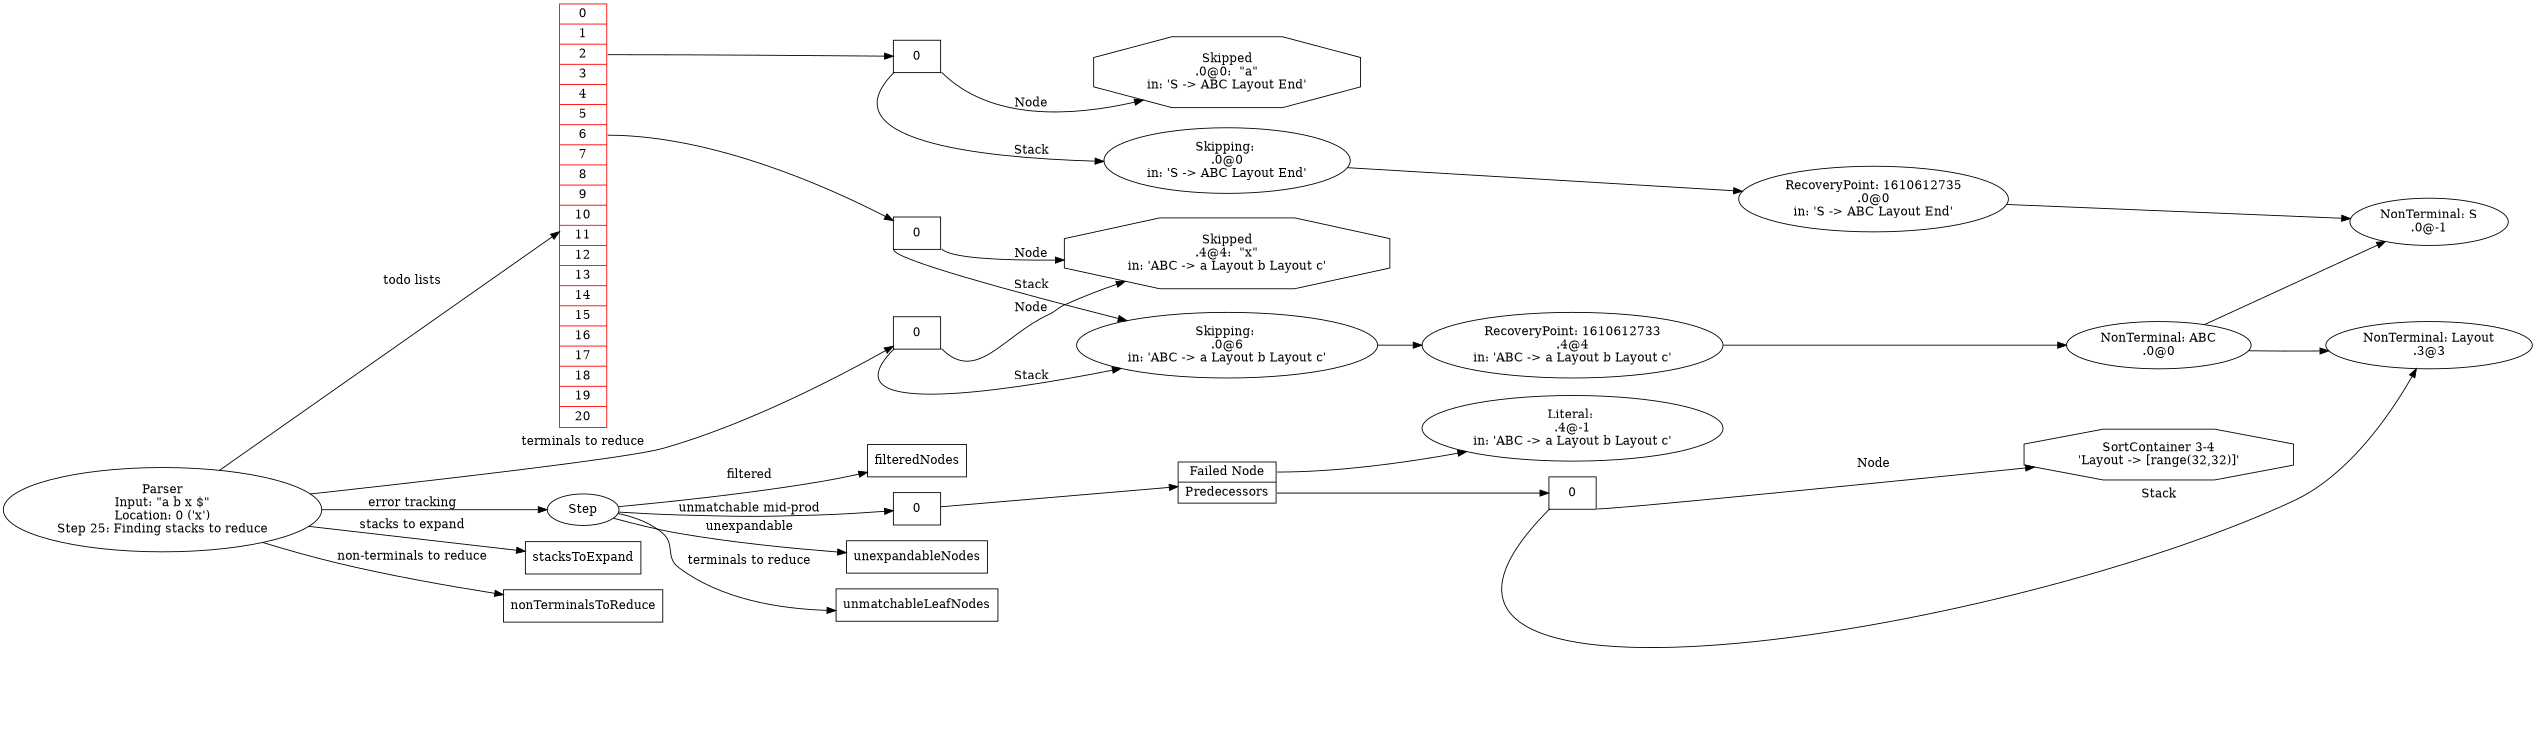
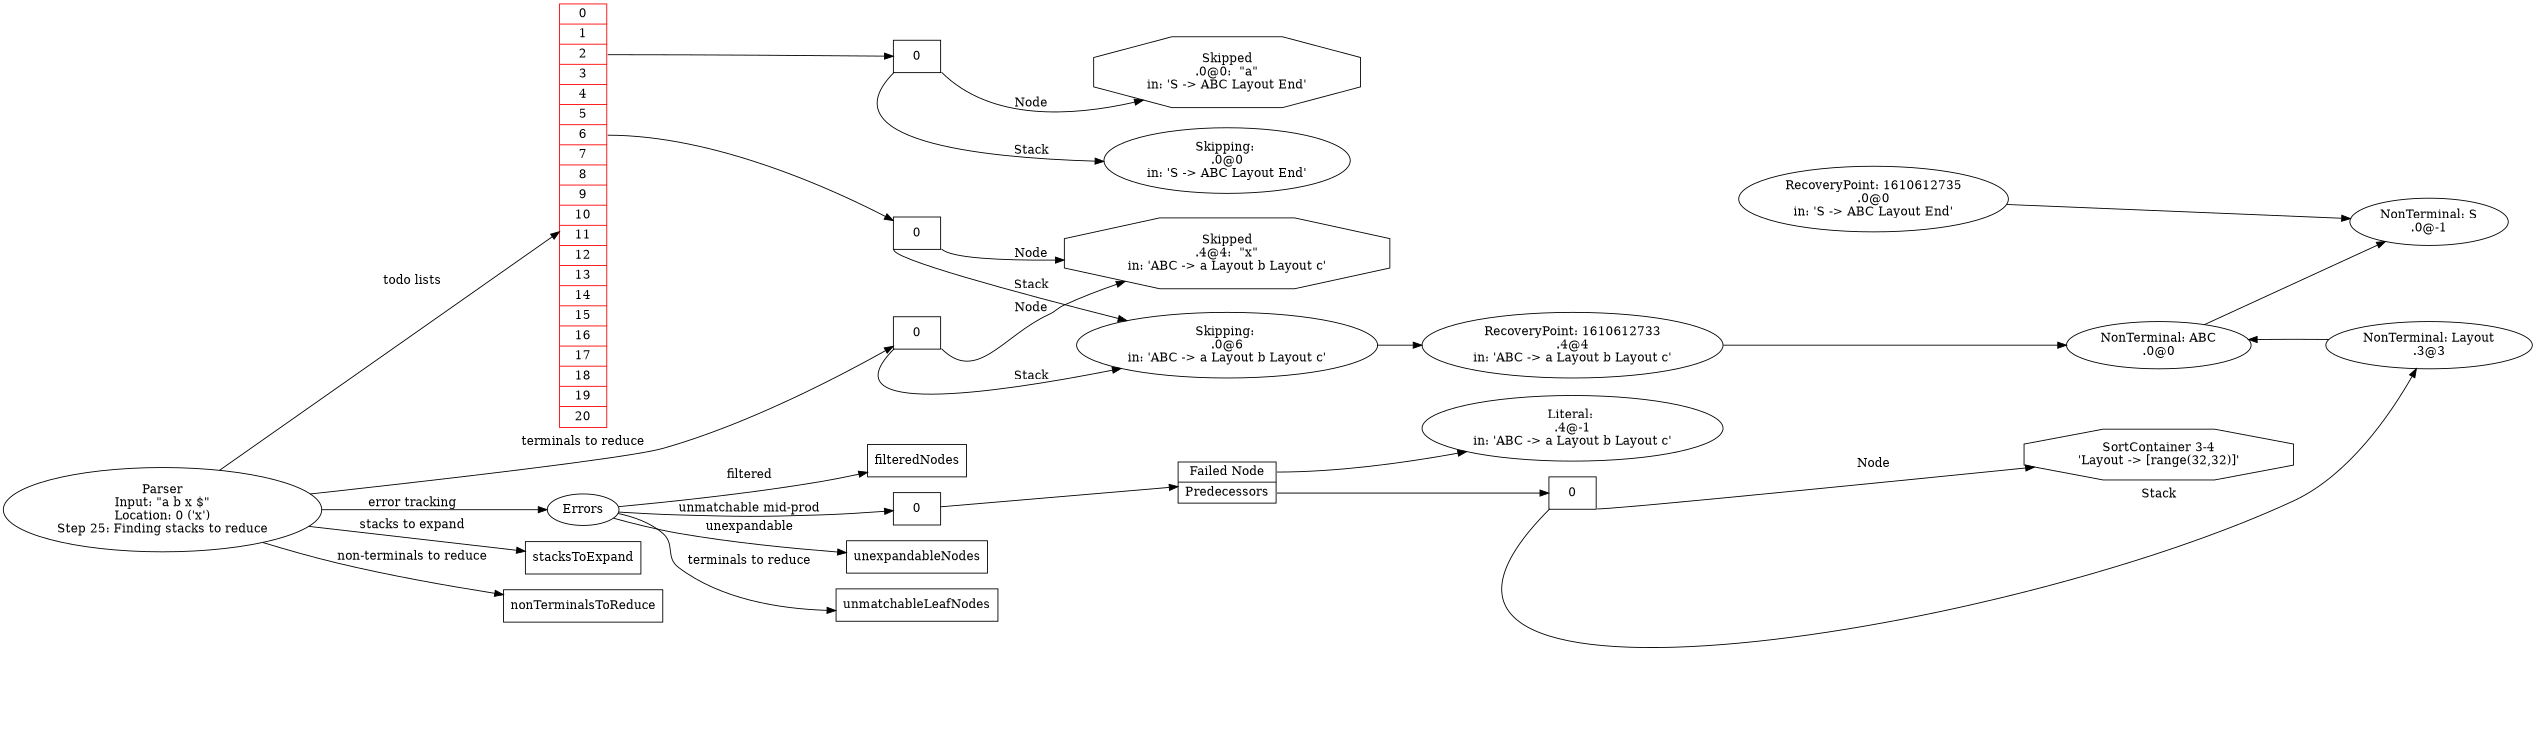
edge "Skipping: .0@0 in: 'S -> ABC Layout End'" -> "RecoveryPoint: 1610612735 .0@0 in: 'S -> ABC Layout End'": removed
edge "NonTerminal: ABC .0@0" -> "NonTerminal: Layout .3@3": reversed
node "Step": label "Step" -> "Errors"
